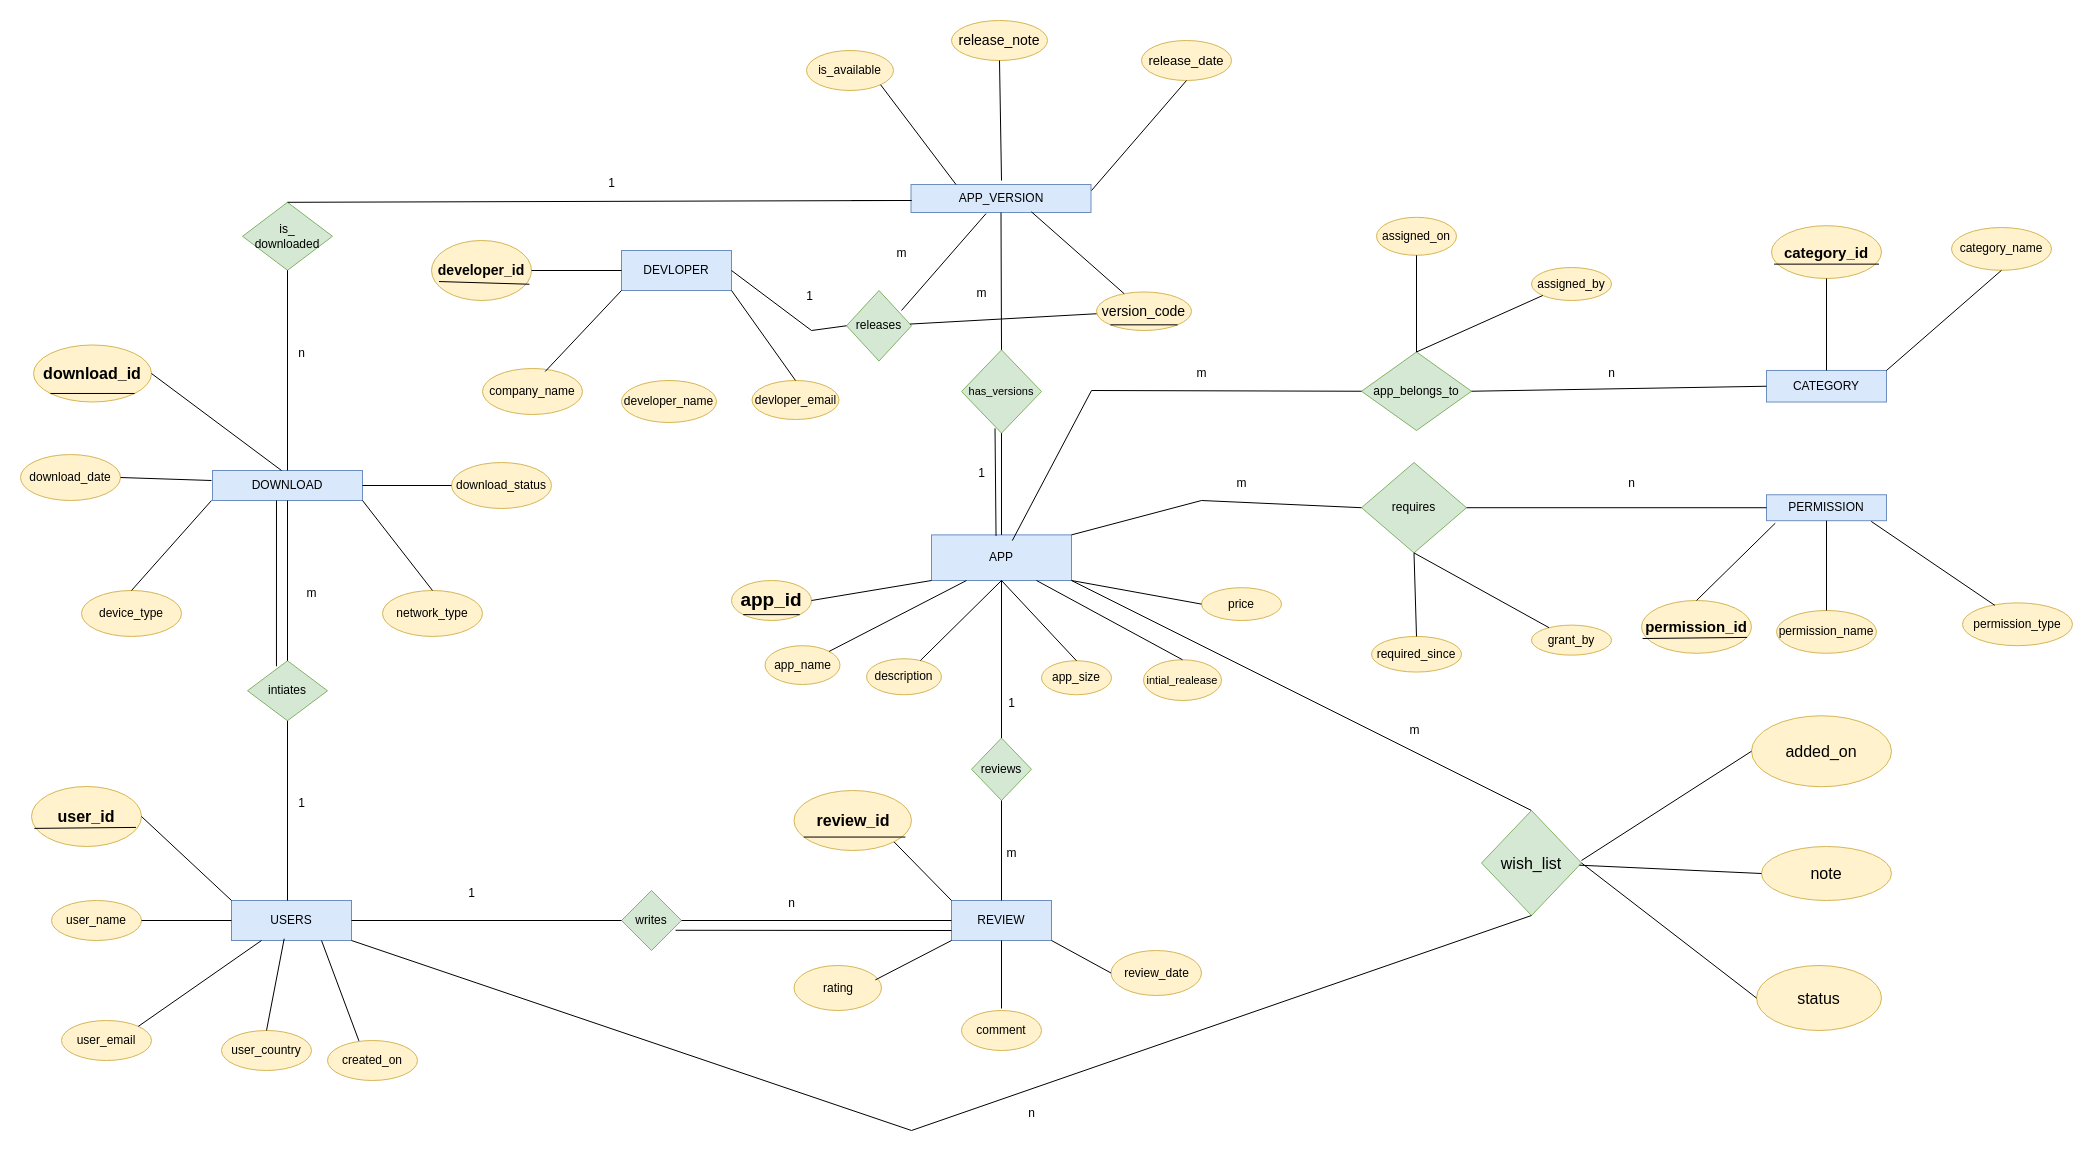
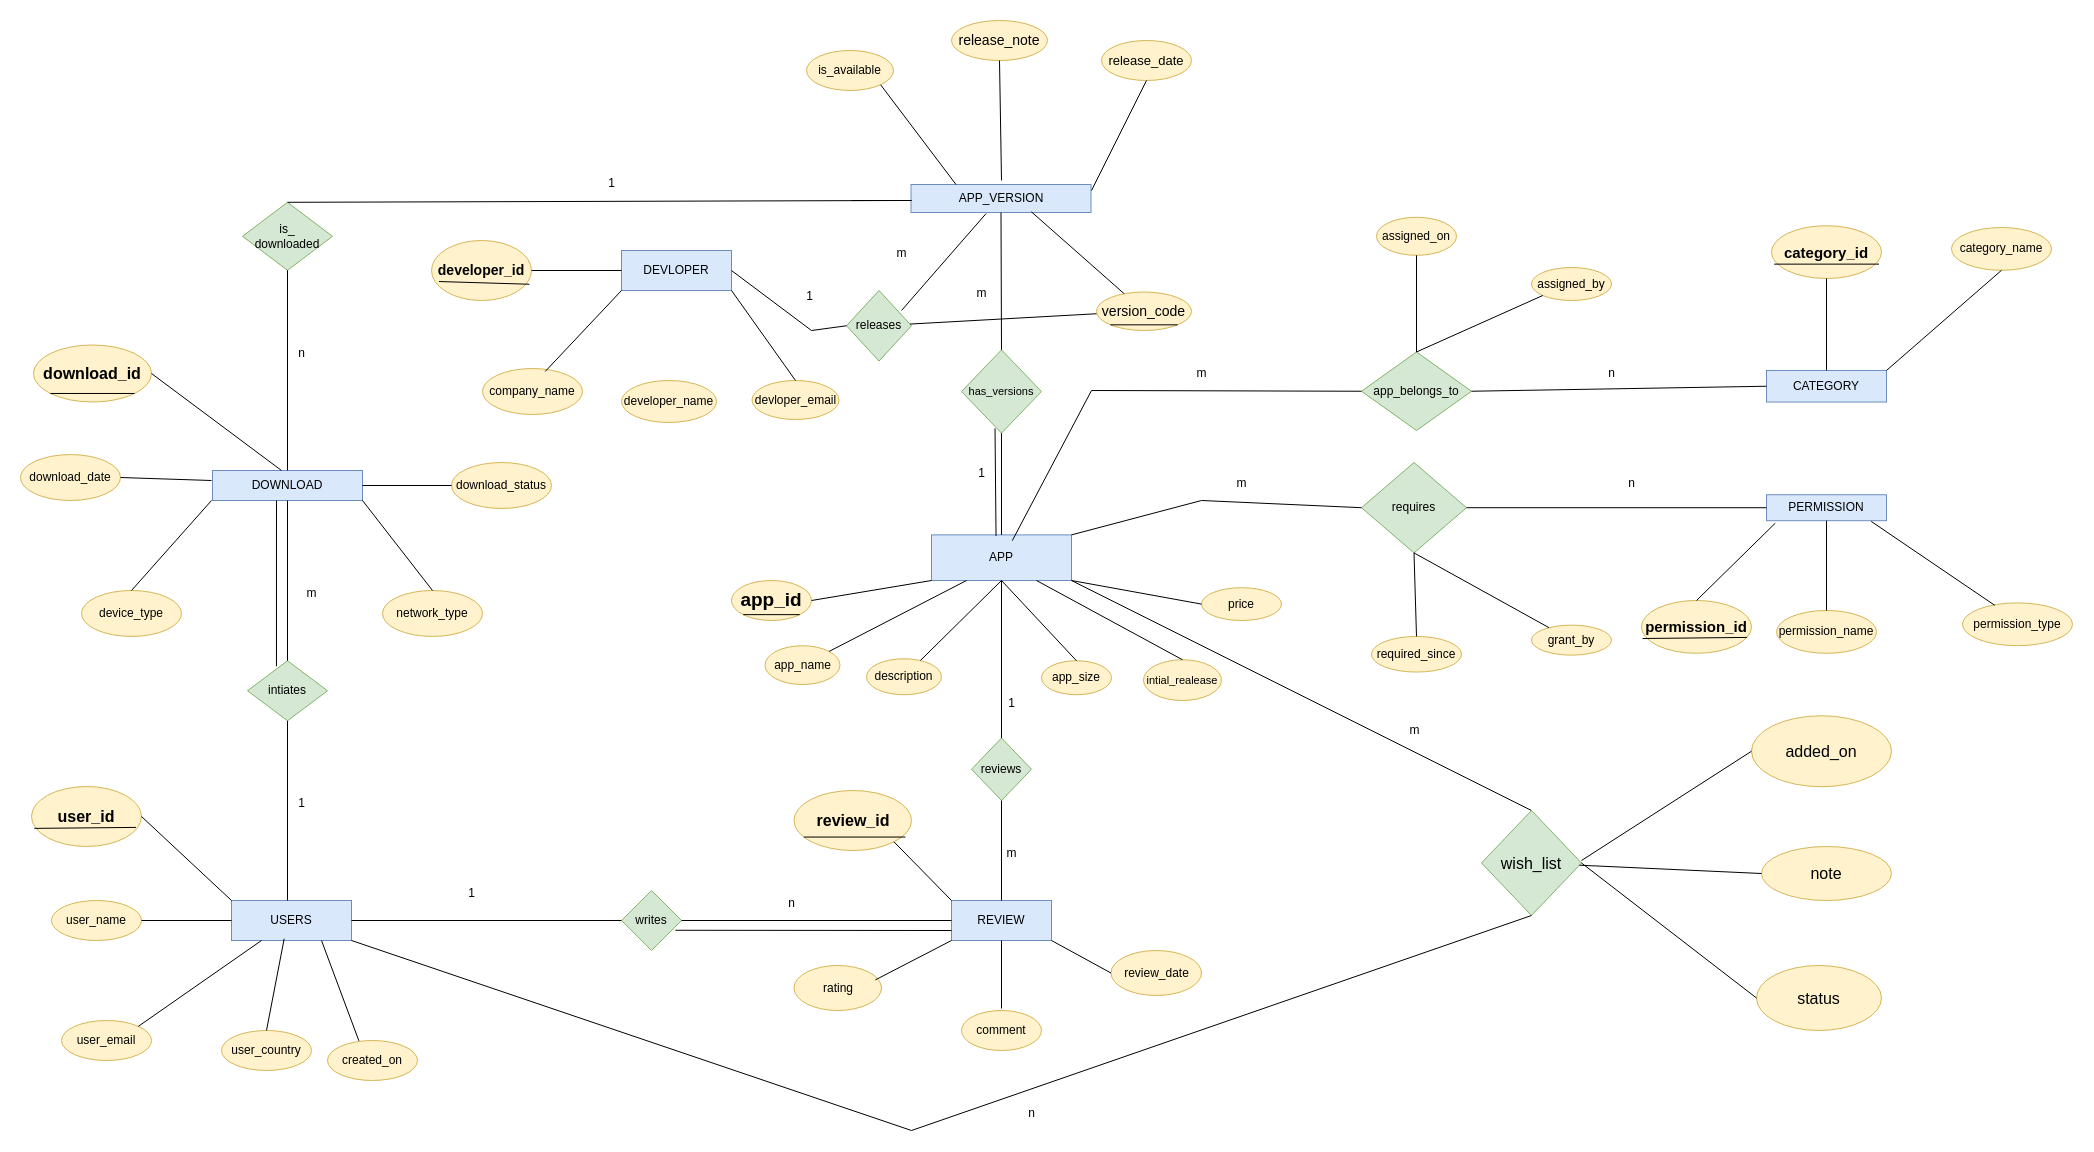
node "release_date": moved (1187, 61) -> (1147, 61)
